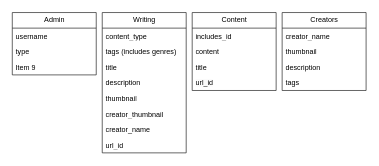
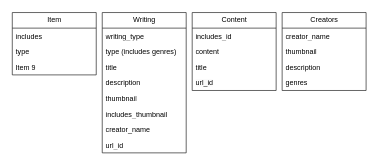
node "Admin": label "Admin" -> "Item"
node "username": label "username" -> "includes"
node "content_type": label "content_type" -> "writing_type"
node "tags (includes genres)": label "tags (includes genres)" -> "type (includes genres)"
node "tags": label "tags" -> "genres"
node "creator_thumbnail": label "creator_thumbnail" -> "includes_thumbnail"
